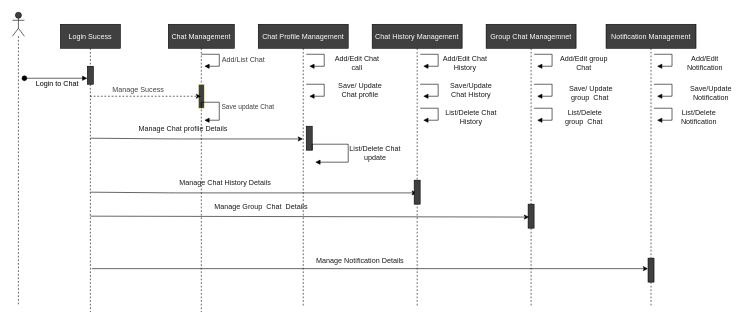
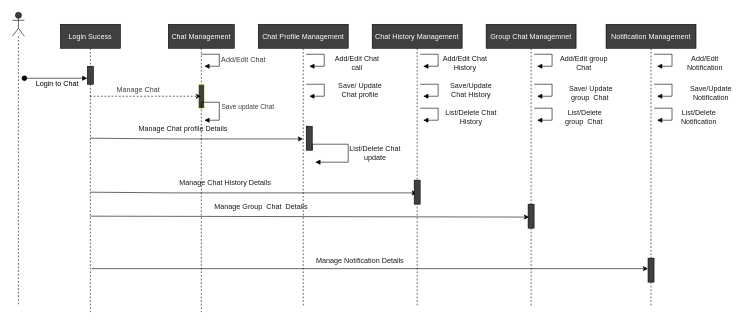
node "Add/List Chat": label "Add/List Chat" -> "Add/Edit Chat"
node "Manage Sucess": label "Manage Sucess" -> "Manage Chat"
